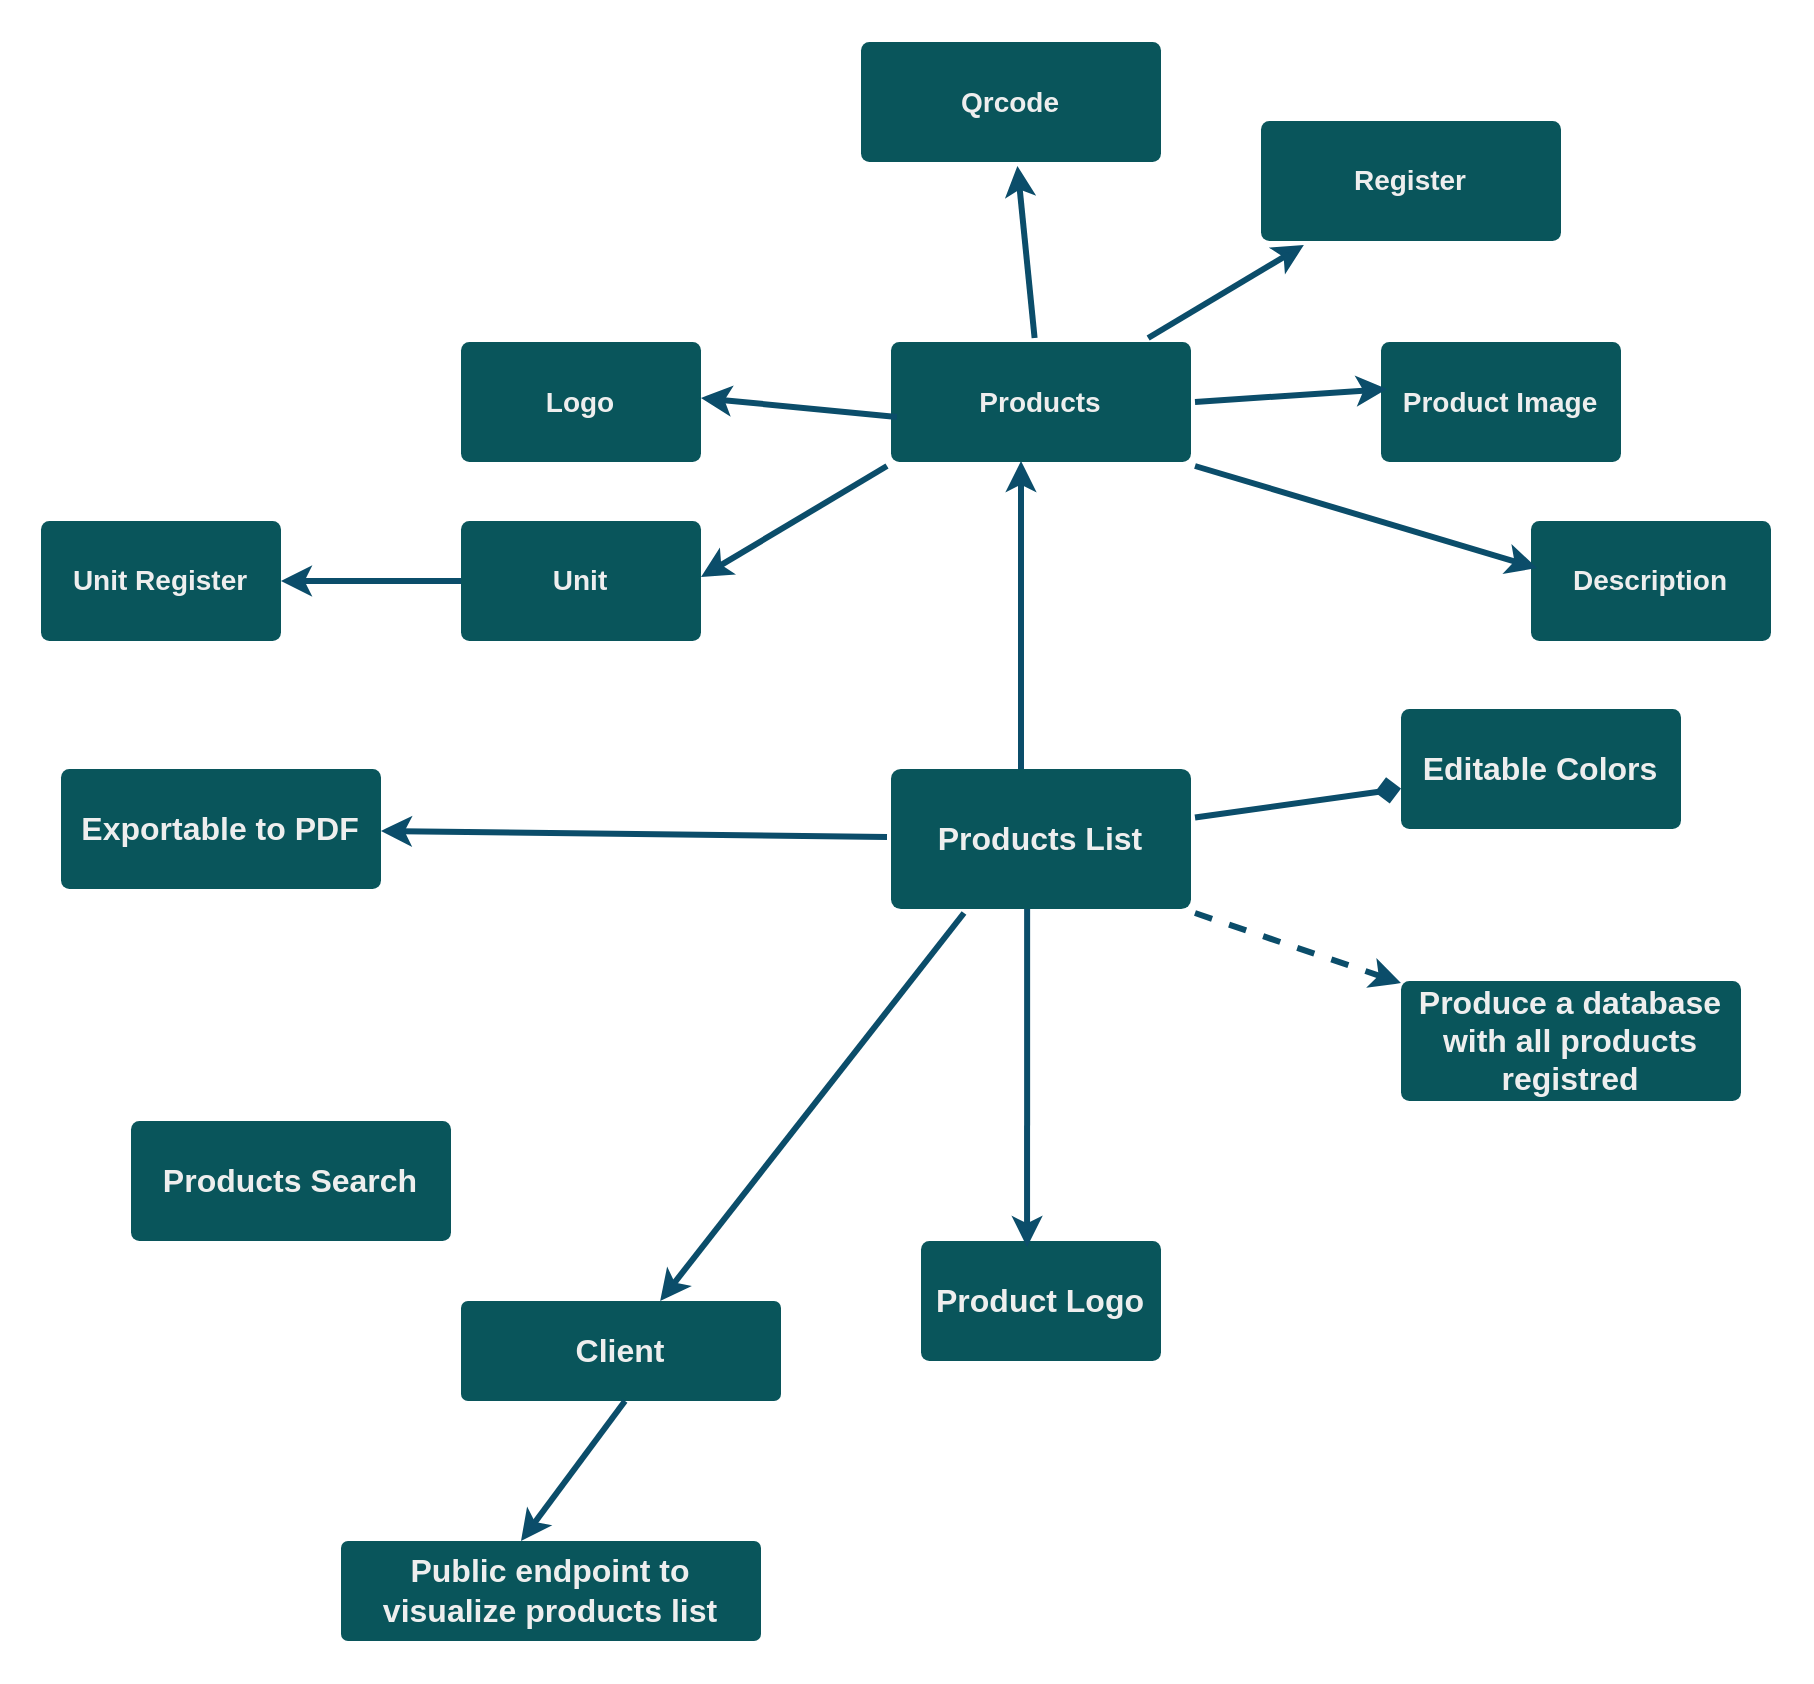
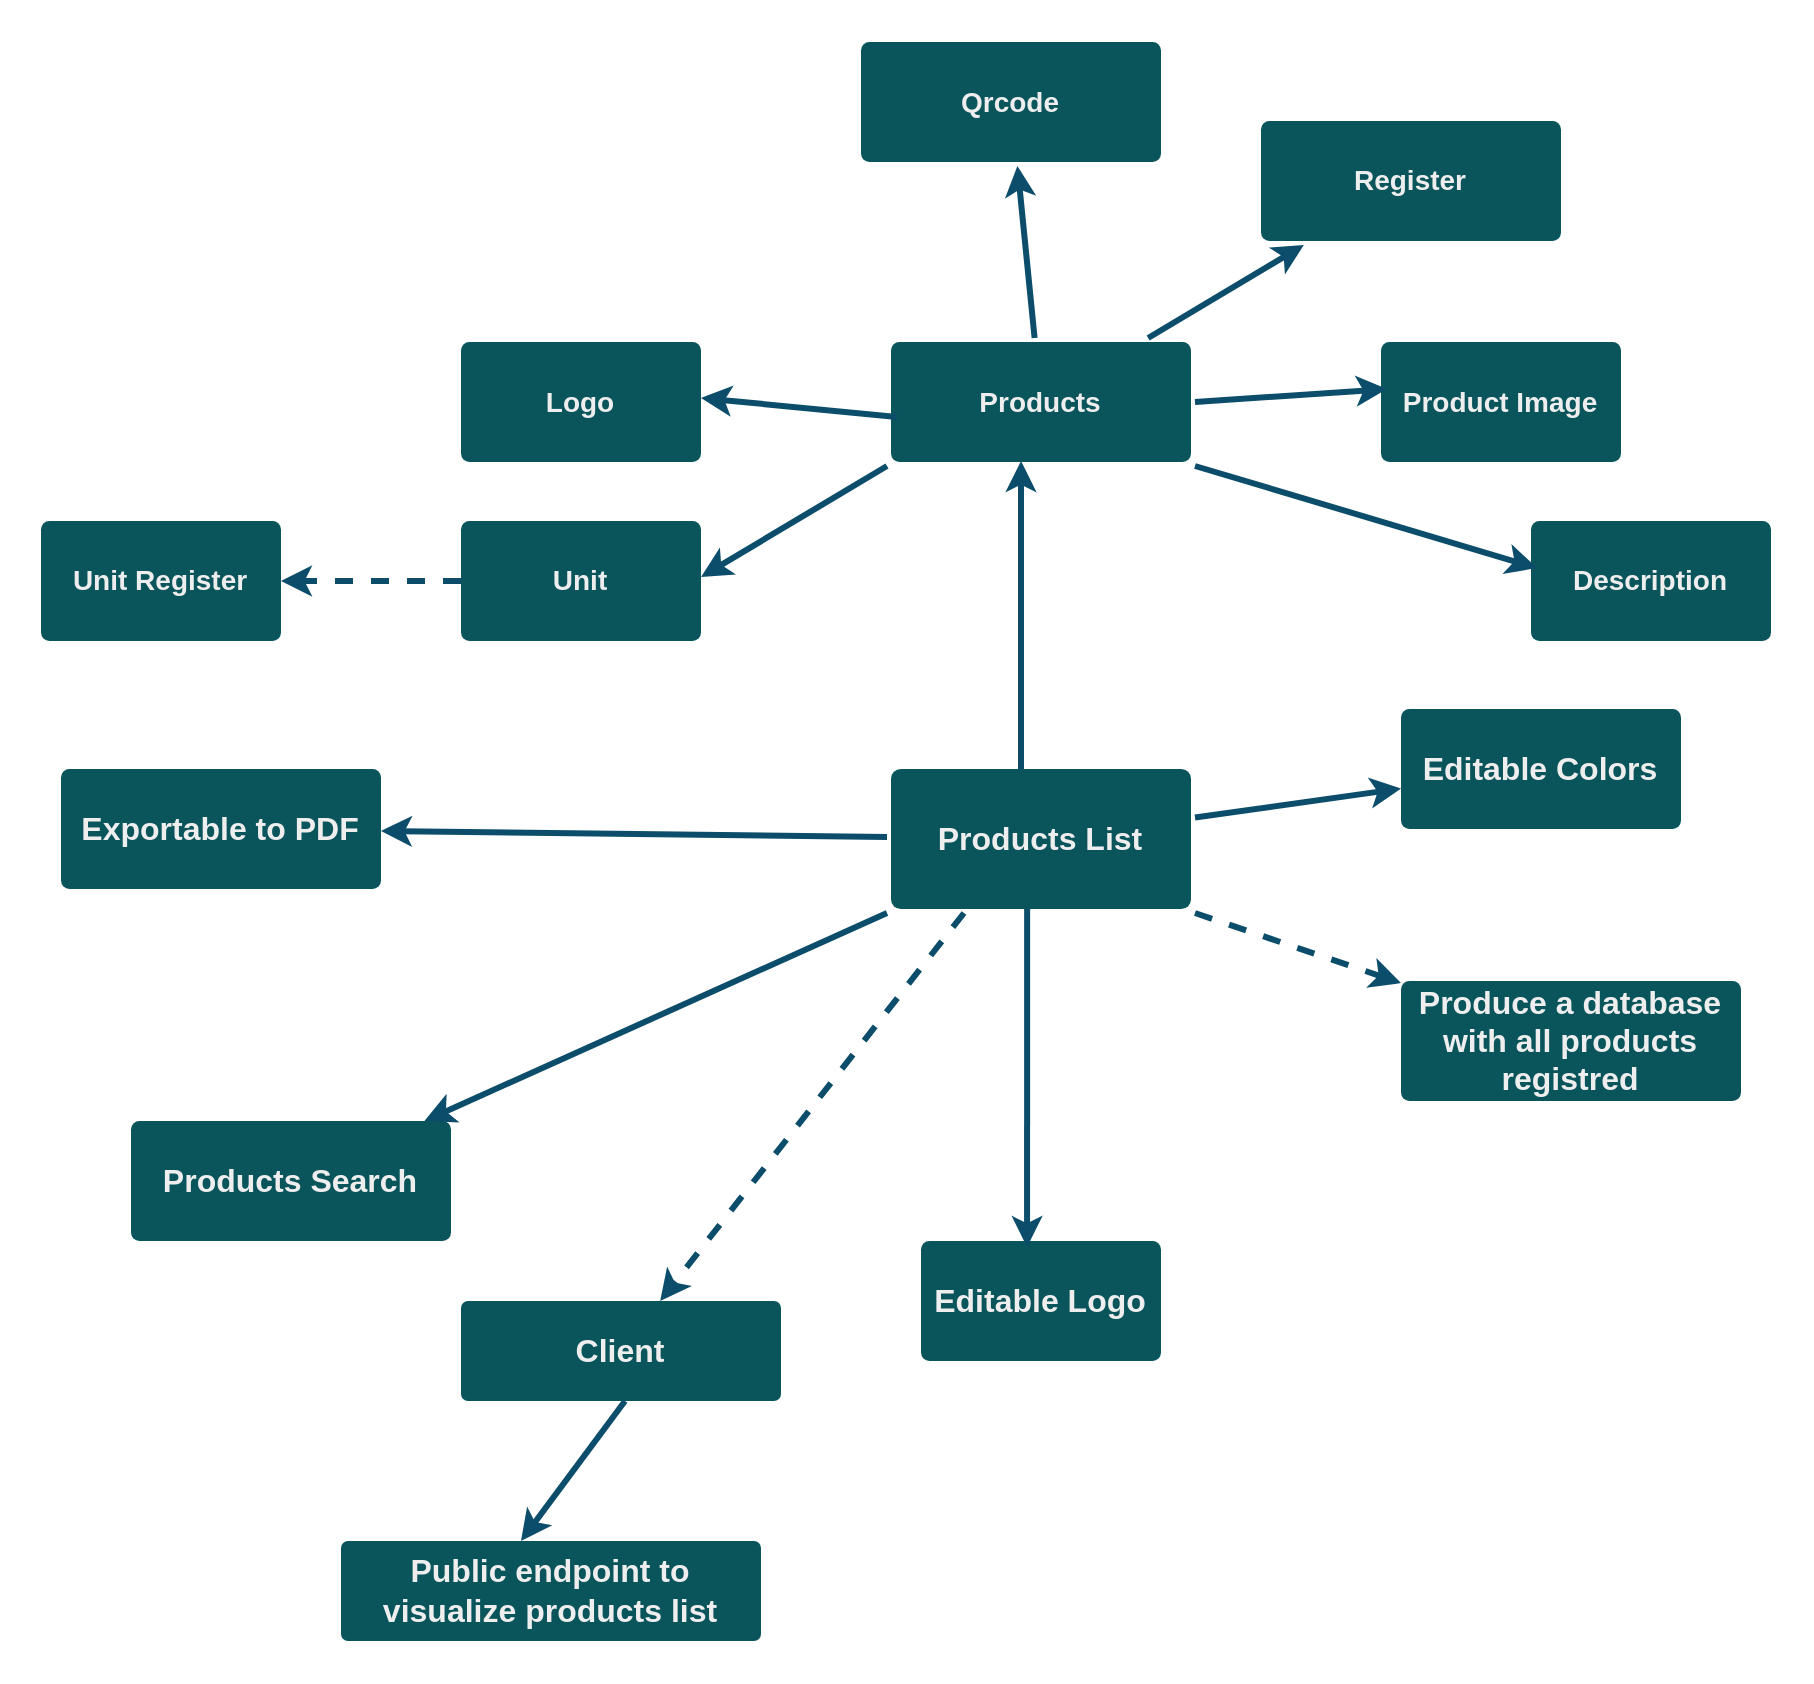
edge "Unit" -> "Unit Register": style solid -> dashed
edge "Products List" -> "Editable Colors": arrowhead diamond -> classic
edge "Products List" -> "Client": style solid -> dashed
edge "Products List" -> "Products Search": added
node "Product Logo": label "Product Logo" -> "Editable Logo"
